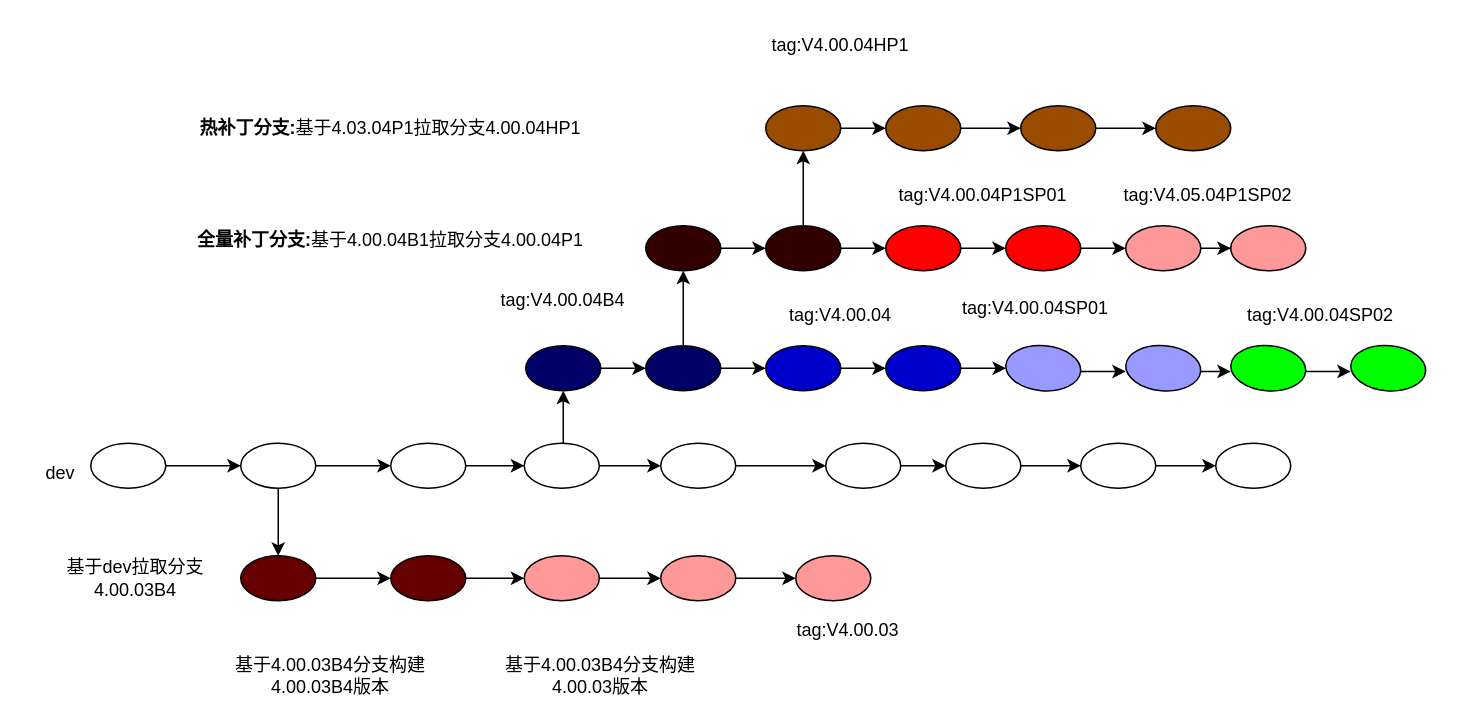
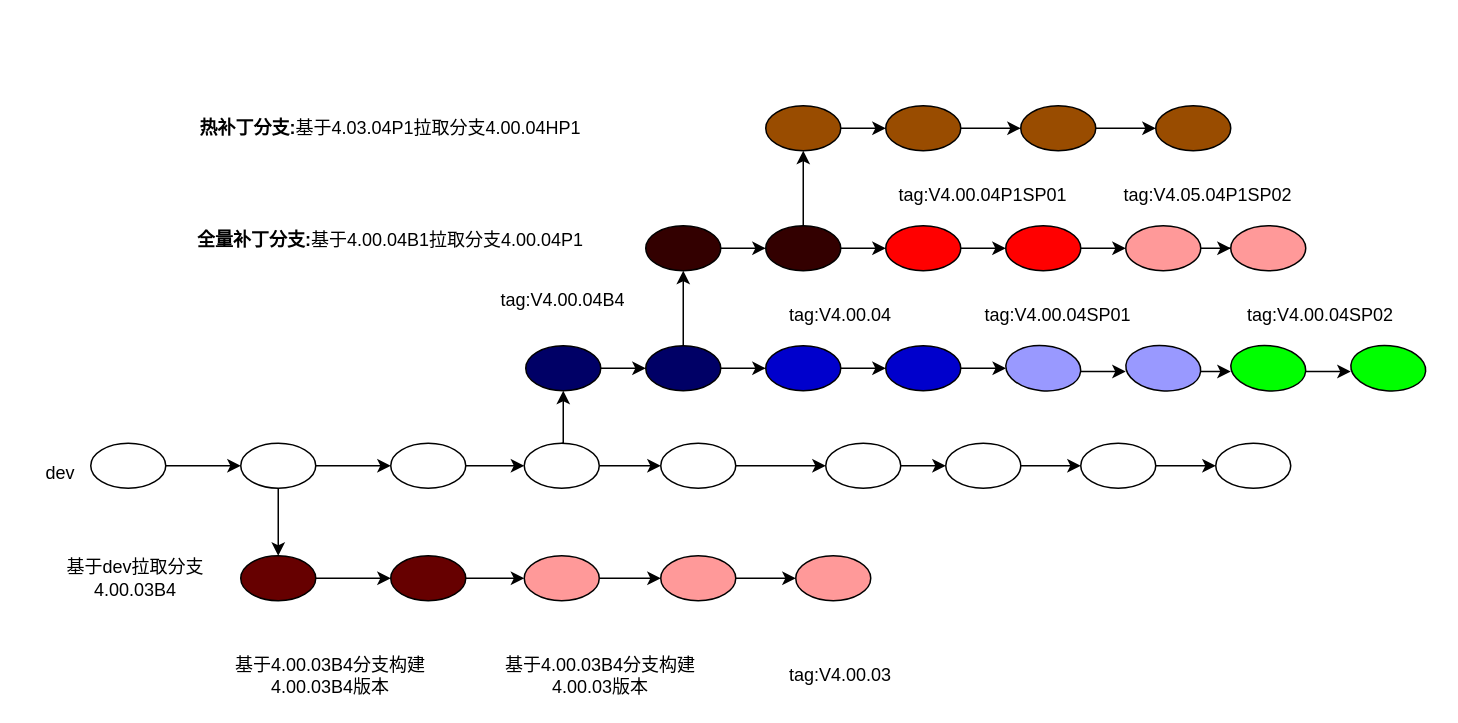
node "tag:V4.00.04HP1": removed
node "tag:V4.00.04SP01": moved (1036, 308) -> (1058, 316)
node "tag:V4.00.03": moved (848, 631) -> (841, 676)
